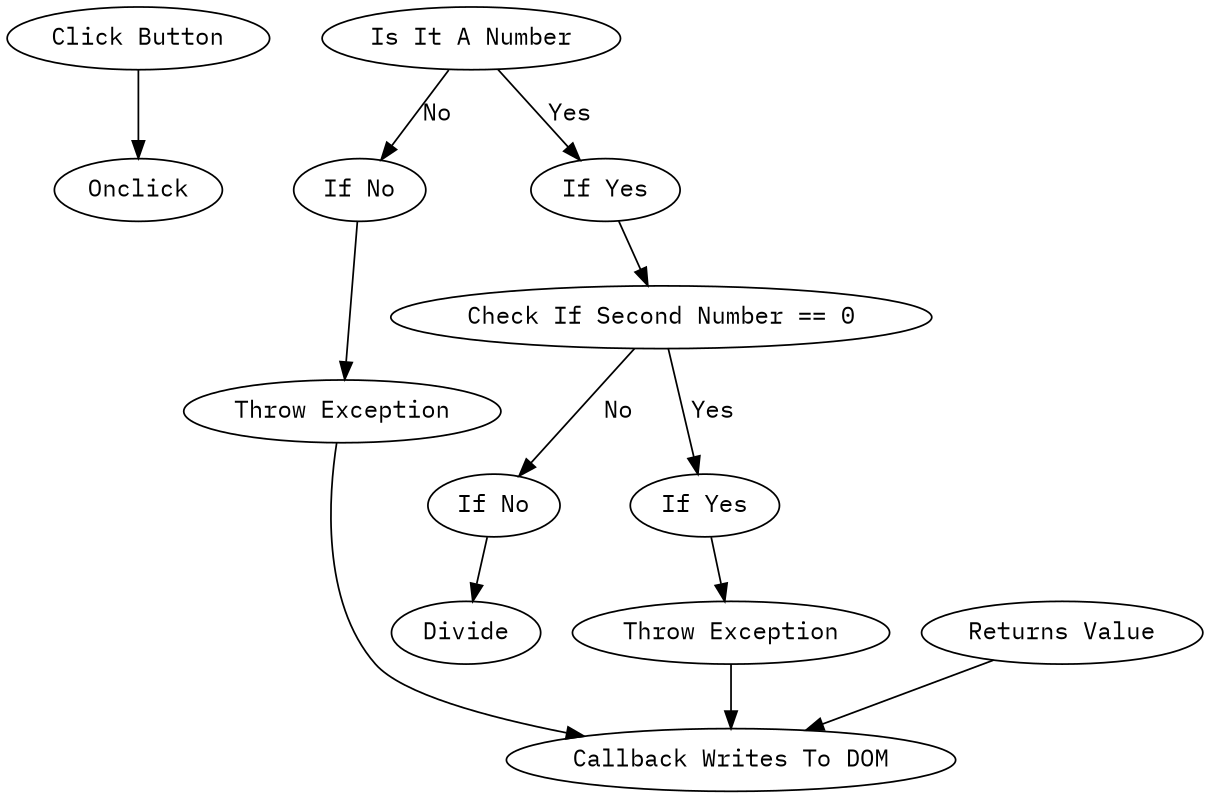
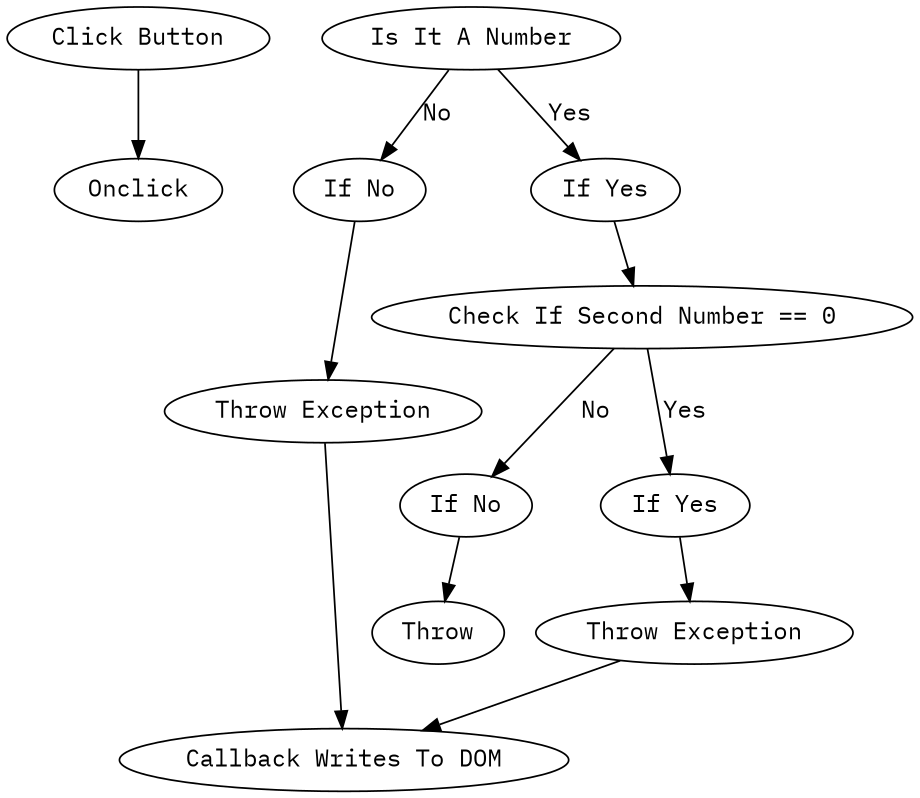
node "Divide": label "Divide" -> "Throw"
node "Returns Value": removed
